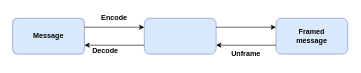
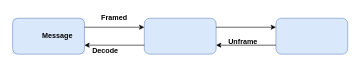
node "Encode": label "Encode" -> "Framed"
node "Message": moved (48, 36) -> (57, 36)
node "Framed message": removed
node "Unframe": moved (246, 54) -> (243, 42)
